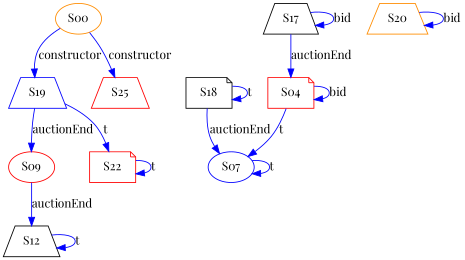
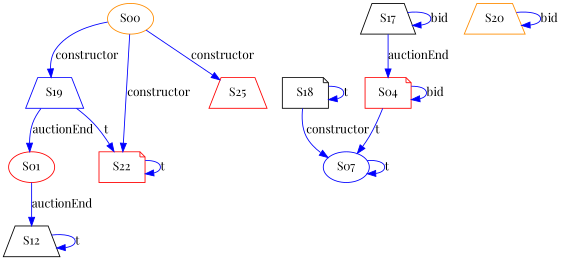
edge "S00" -> "S22": added, label "constructor"
edge "S18" -> "S07": label "auctionEnd" -> "constructor"
node "S09": label "S09" -> "S01"
